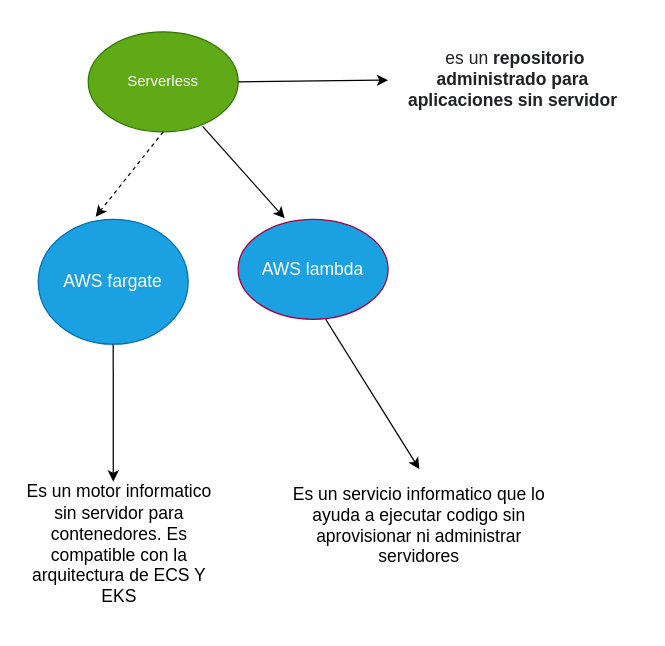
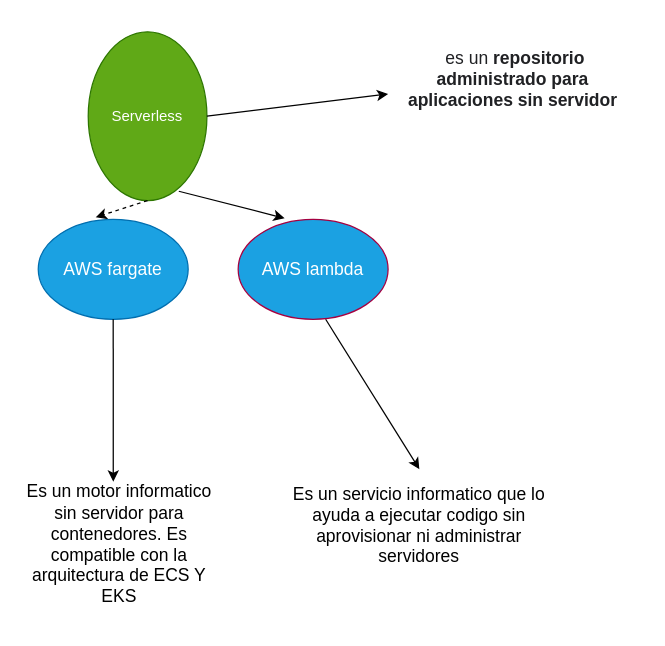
node "Serverless": size 150x100 -> 119x169
node "AWS fargate": size 150x125 -> 150x100
